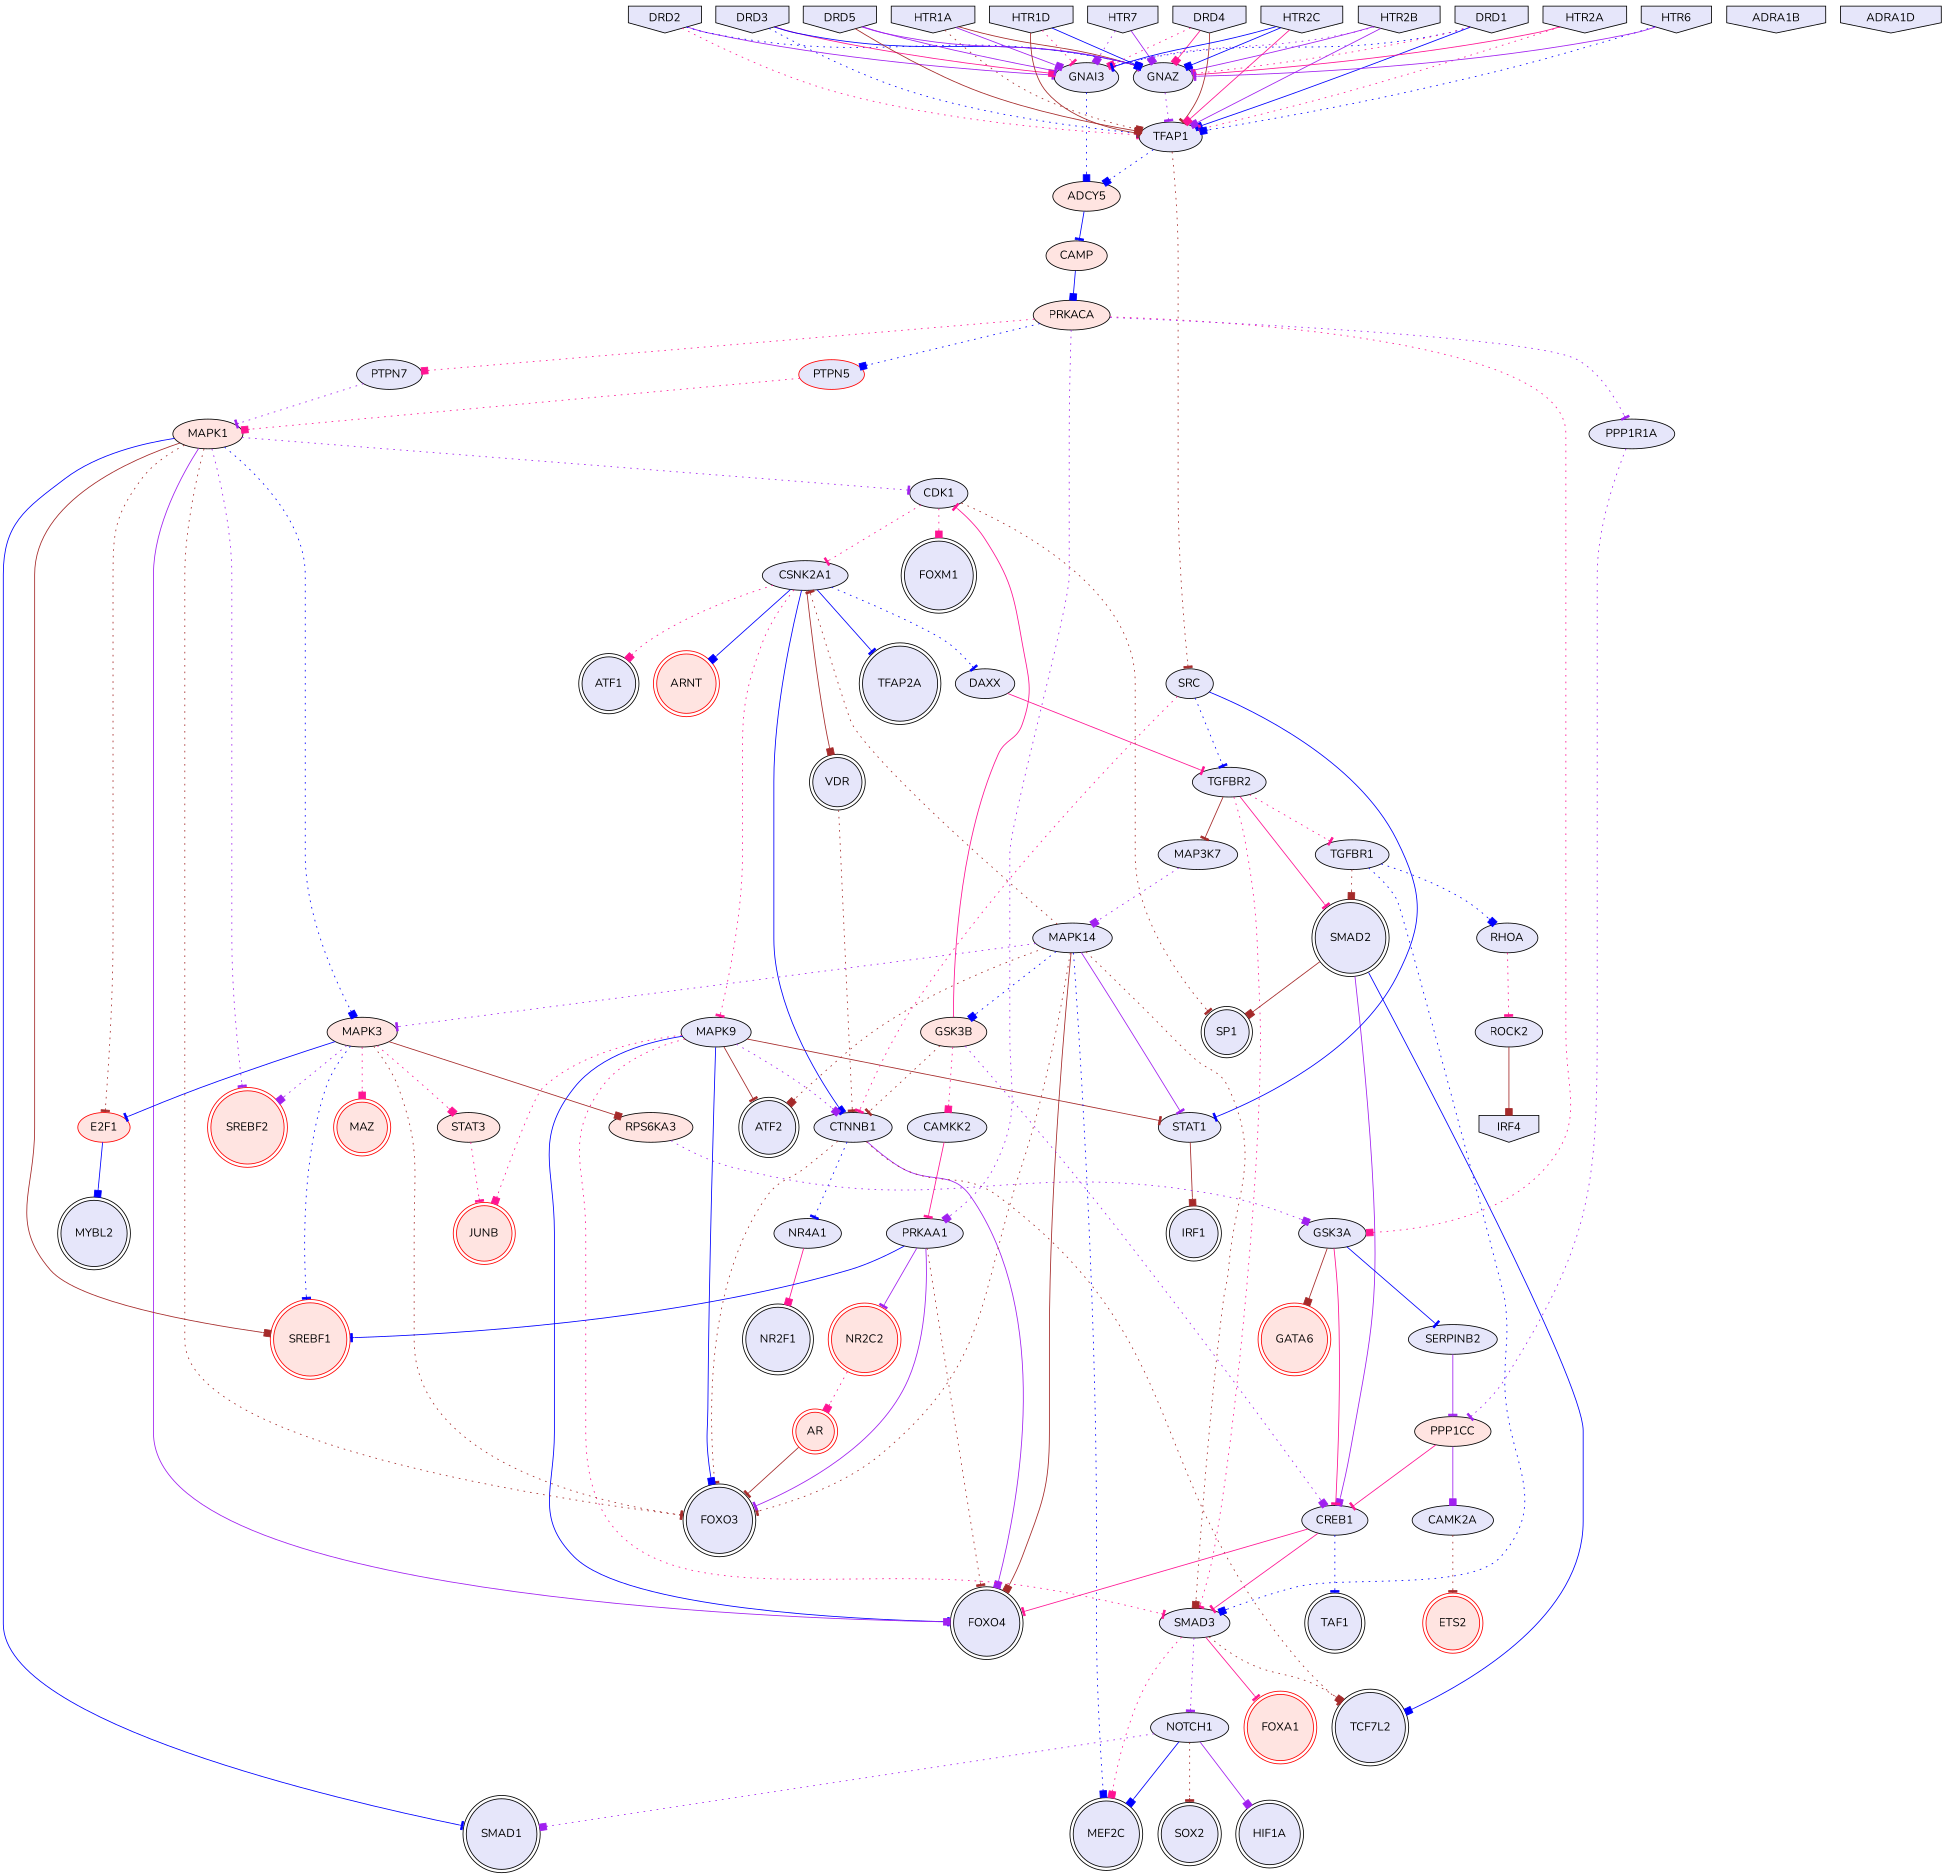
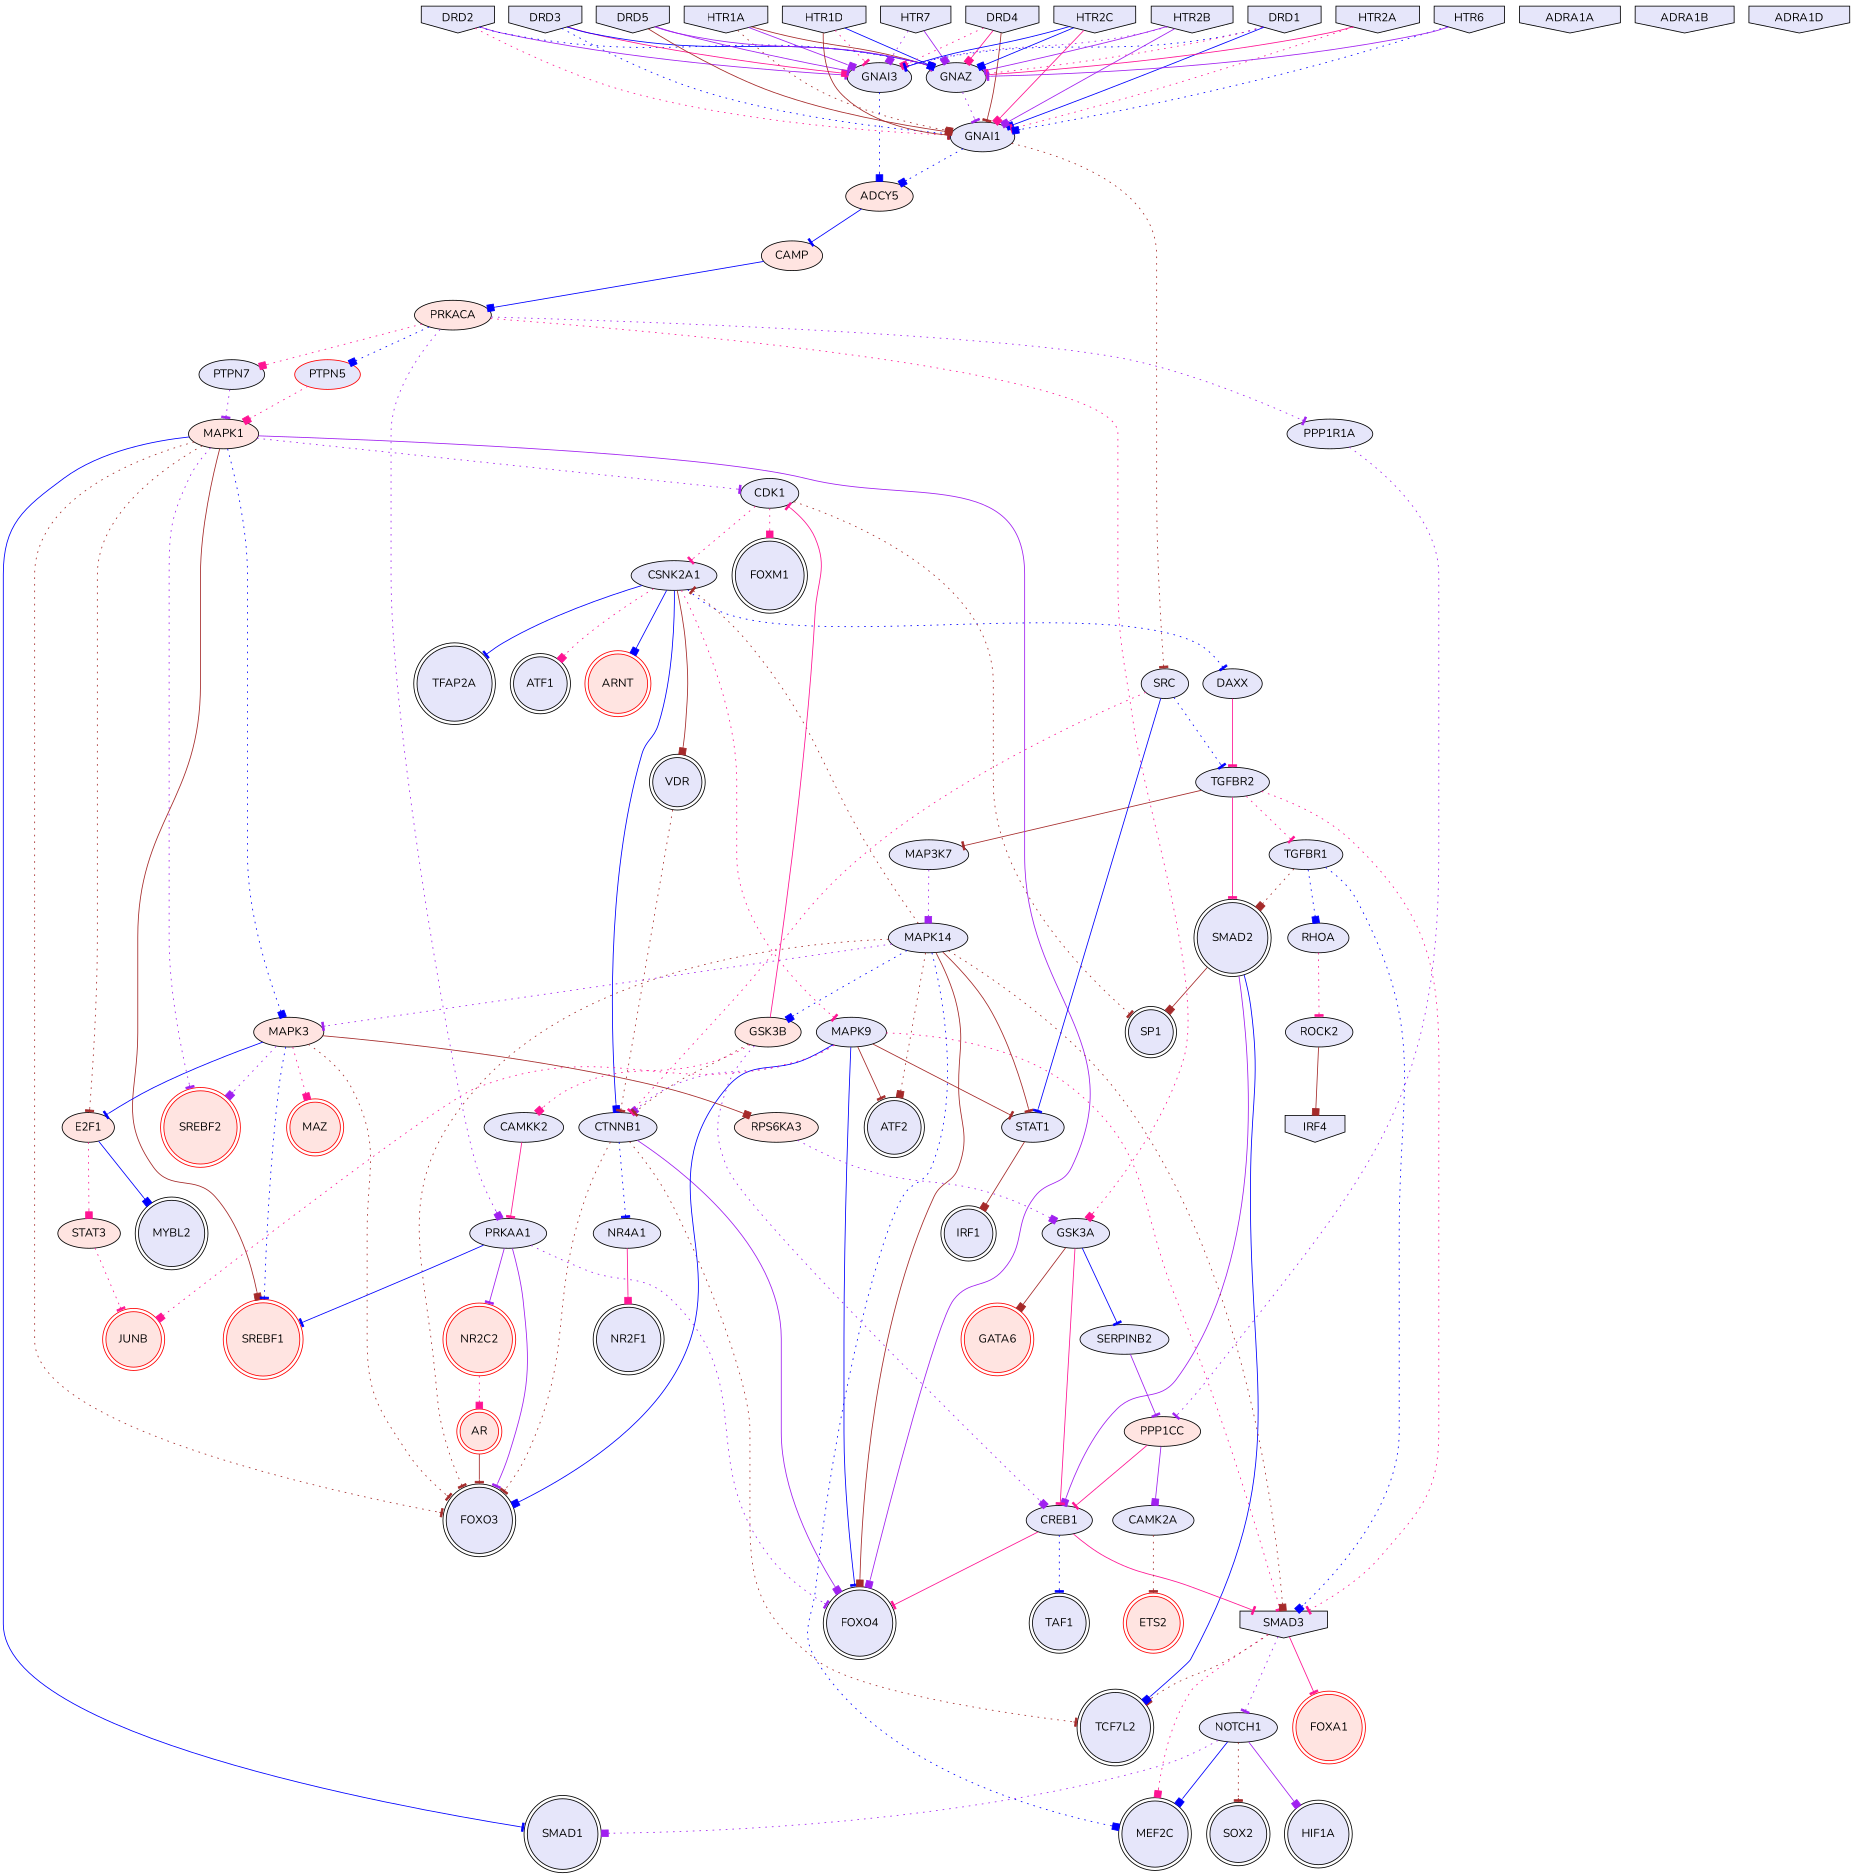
node "ADRA1A": added
node "TFAP1": label "TFAP1" -> "GNAI1"
edge "MAPK14" -> "STAT1": color purple -> brown
edge "MAPK3" -> "STAT3": now "E2F1" -> "STAT3"
node "E2F1": color red -> black
edge "PRKAA1" -> "FOXO4": color brown -> purple
node "SMAD3": shape ellipse -> invhouse
